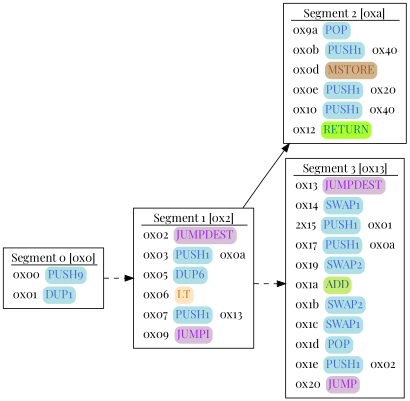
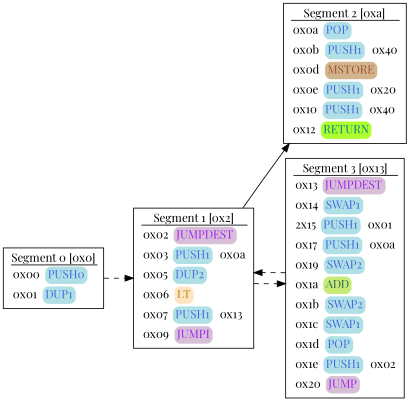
node "Segment 2 [0xa]": text "0x9a" -> "0x0a"
edge "Segment 3 [0x13]" -> "Segment 1 [0x2]": added
node "Segment 0 [0x0]": text "PUSH9" -> "PUSH0"
node "Segment 1 [0x2]": text "DUP6" -> "DUP2"
